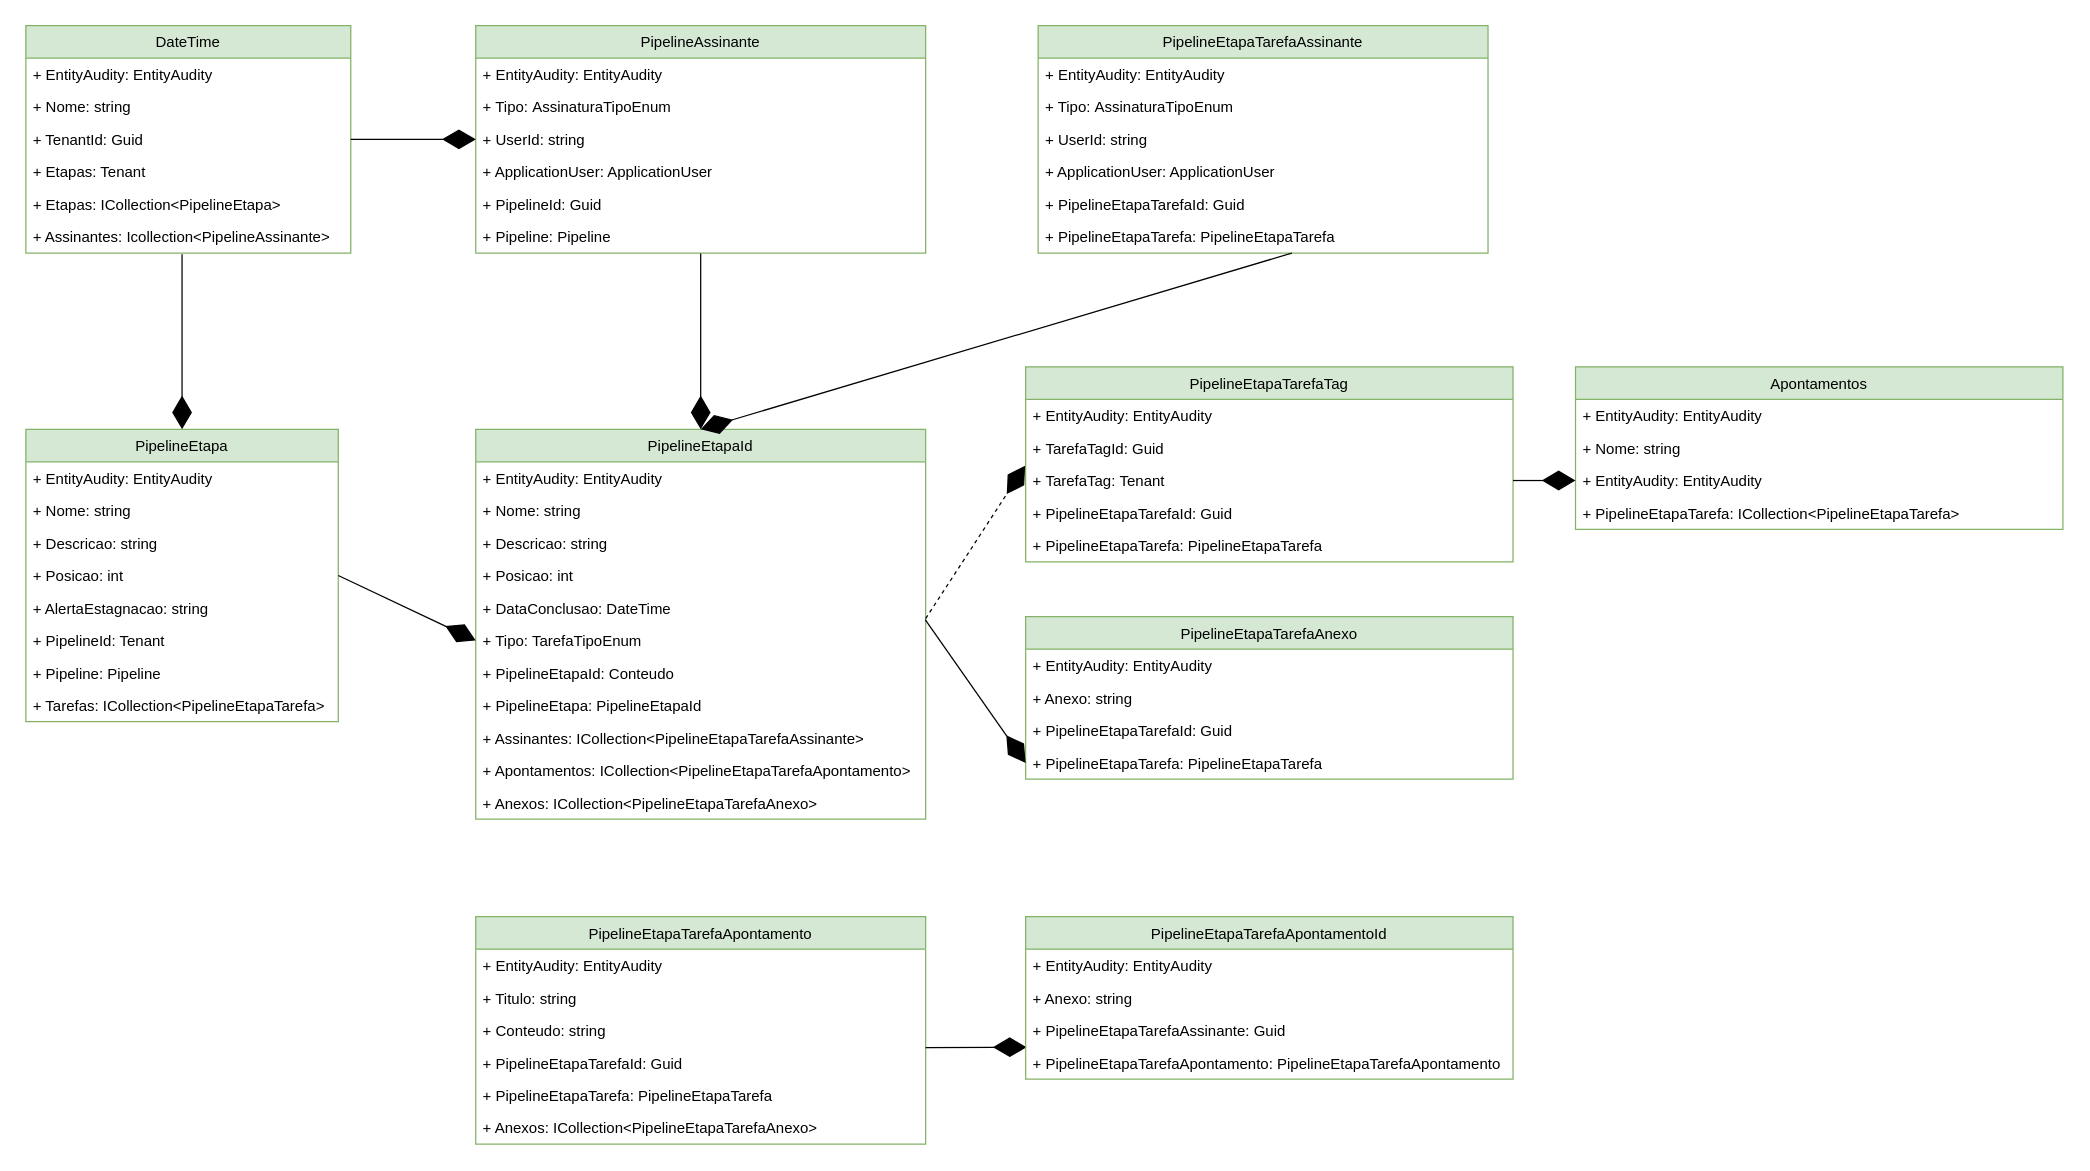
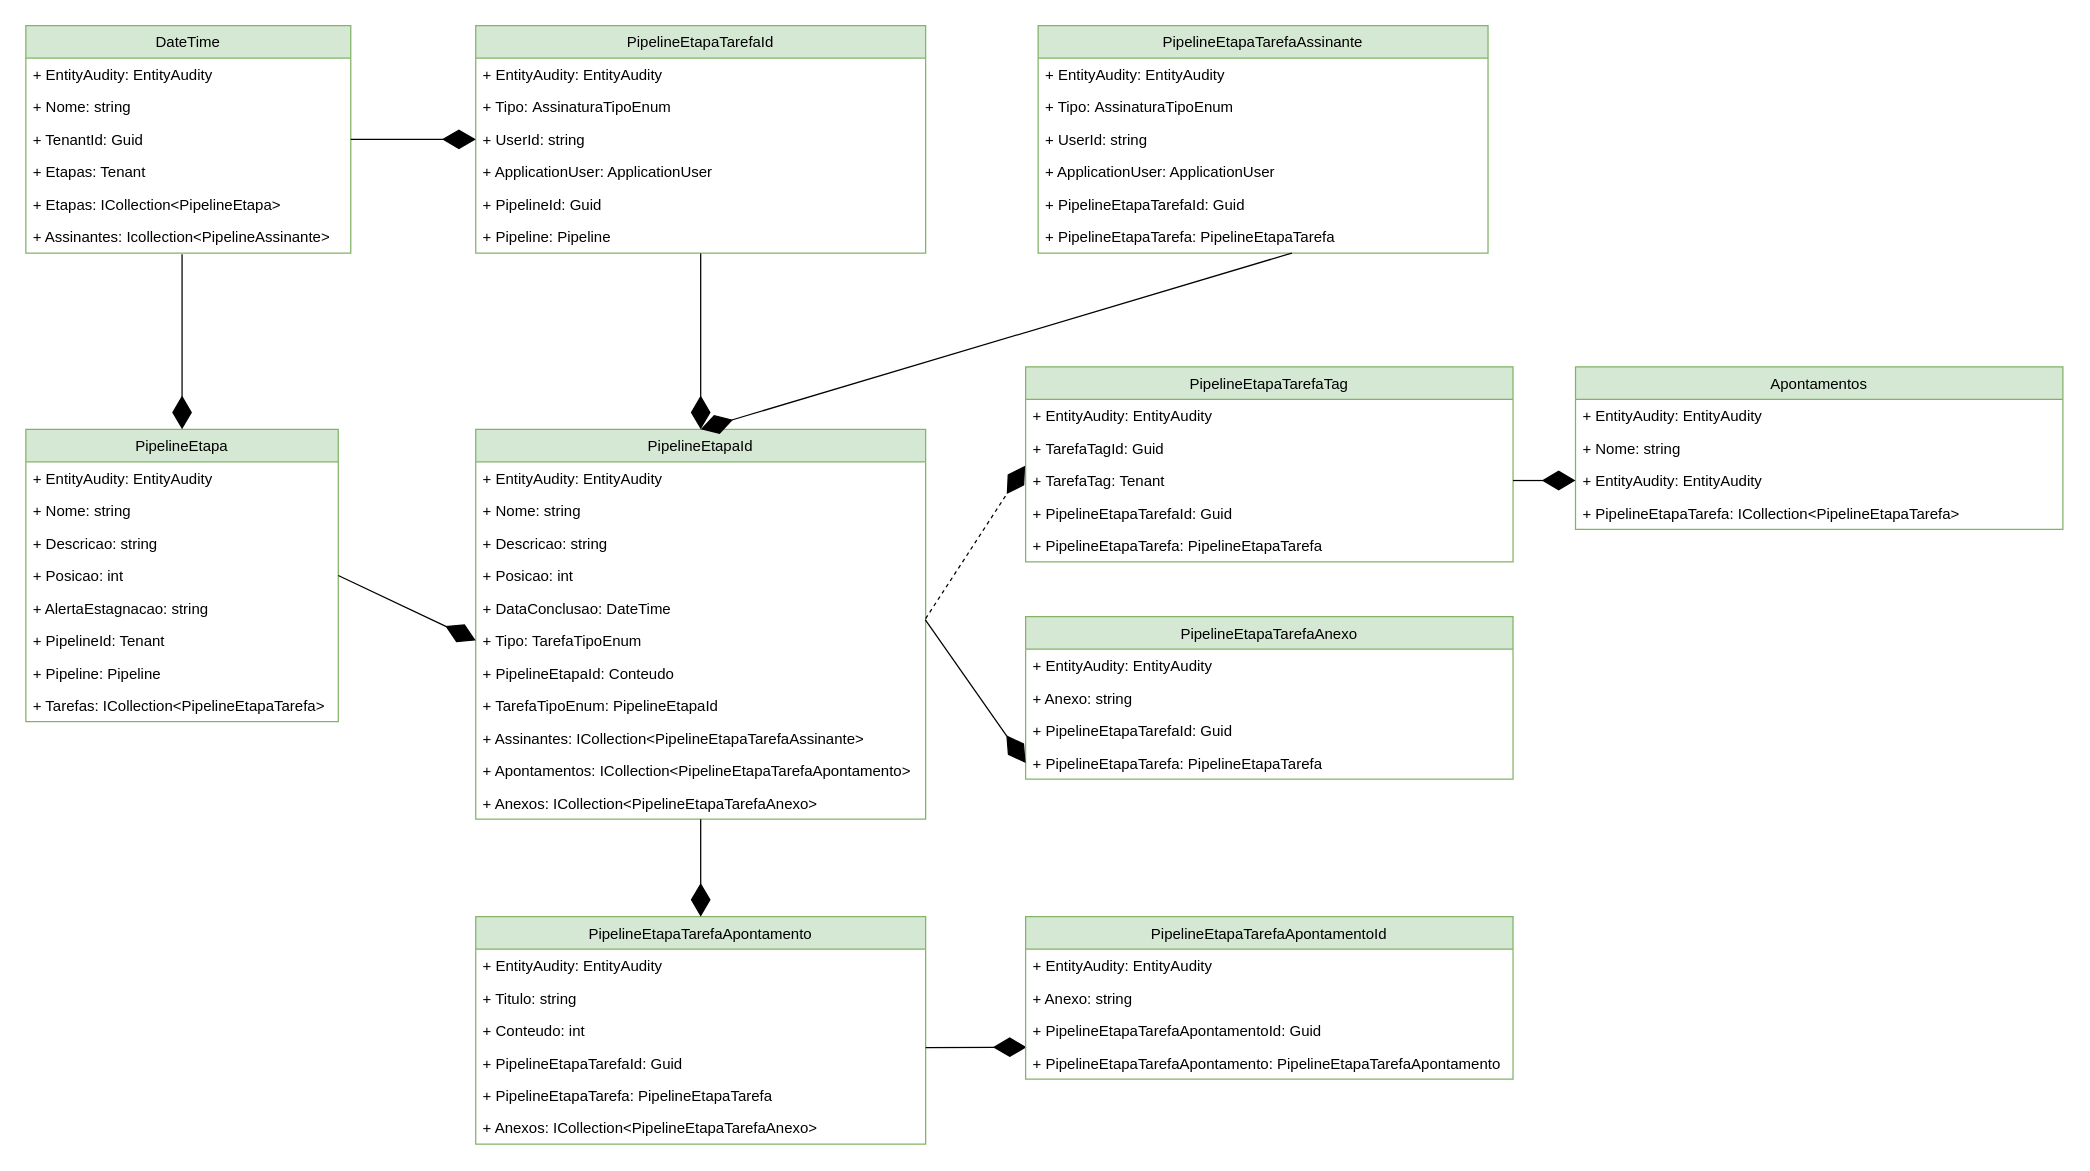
node "PipelineAssinante": label "PipelineAssinante" -> "PipelineEtapaTarefaId"
node "+ PipelineEtapa: PipelineEtapaId": label "+ PipelineEtapa: PipelineEtapaId" -> "+ TarefaTipoEnum: PipelineEtapaId"
edge "PipelineEtapaId" -> "PipelineEtapaTarefaApontamento": added
node "+ Conteudo: string": label "+ Conteudo: string" -> "+ Conteudo: int"
node "+ PipelineEtapaTarefaAssinante: Guid": label "+ PipelineEtapaTarefaAssinante: Guid" -> "+ PipelineEtapaTarefaApontamentoId: Guid"
